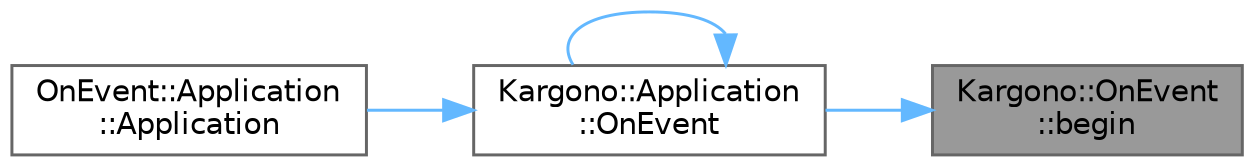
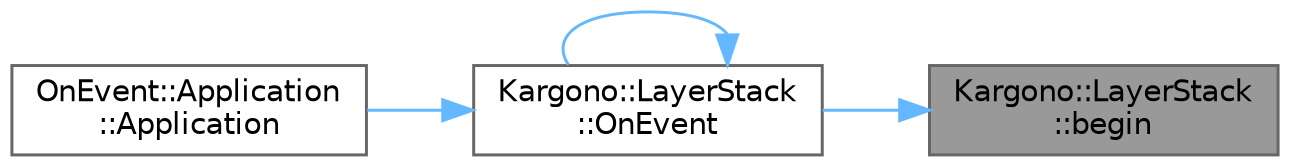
node "Kargono::Application ::OnEvent": label "Kargono::Application ::OnEvent" -> "Kargono::LayerStack ::OnEvent"
node "Kargono::OnEvent ::begin": label "Kargono::OnEvent ::begin" -> "Kargono::LayerStack ::begin"
